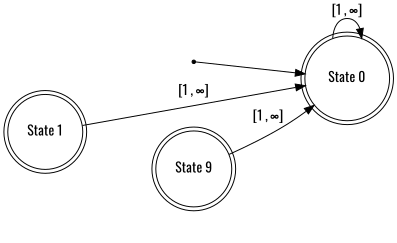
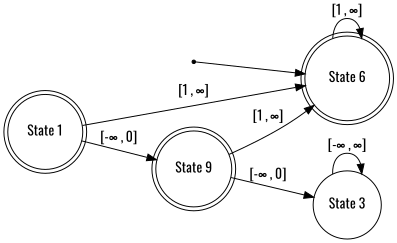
node "State 0": label "State 0" -> "State 6"
edge "State 1" -> "State 9": added, label "[-∞ , 0]"
node "State 3": added
